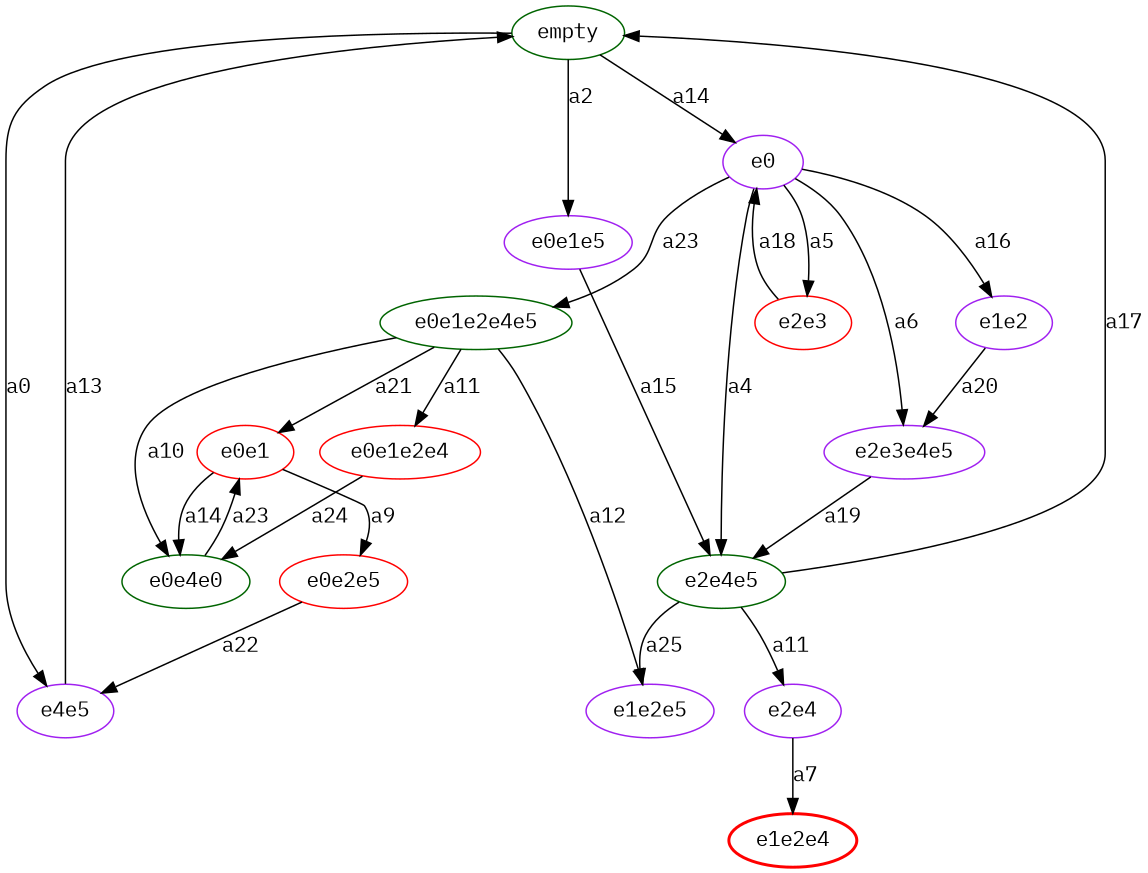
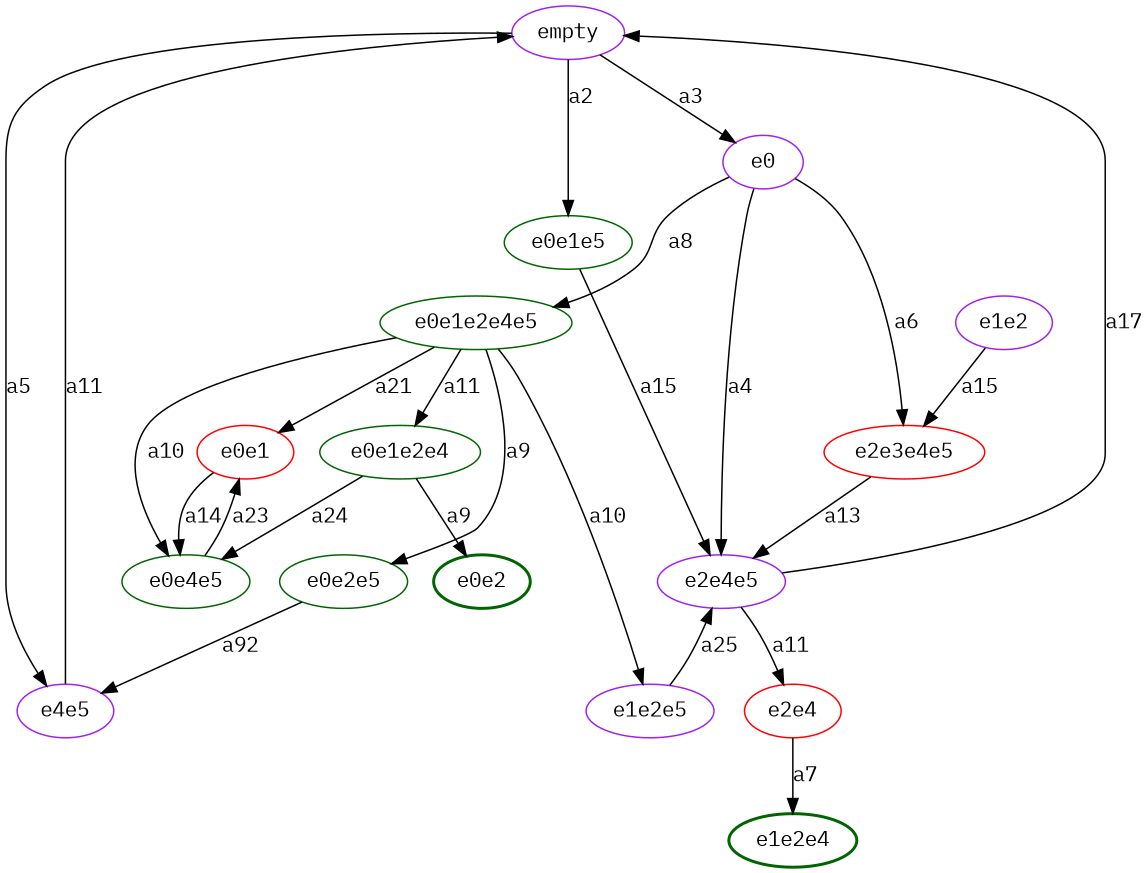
node "empty": color darkgreen -> purple
edge "empty" -> "e0": label "a14" -> "a3"
edge "e0" -> "e1e2": removed, label "a16"
node "e0e1e5": color purple -> darkgreen
edge "e0" -> "e0e1e2e4e5": label "a23" -> "a8"
node "e2e3": removed
edge "empty" -> "e4e5": label "a0" -> "a5"
edge "e4e5" -> "empty": label "a13" -> "a11"
edge "e1e2" -> "e2e3e4e5": label "a20" -> "a15"
node "e0e1e2e4": color red -> darkgreen
node "e2e3e4e5": color purple -> red
edge "e0e1" -> "e0e2e5": now "e0e1e2e4e5" -> "e0e2e5"
edge "e0e1e2e4e5" -> "e1e2e5": label "a12" -> "a10"
edge "e2e3e4e5" -> "e2e4e5": label "a19" -> "a13"
node "e0e4e0": label "e0e4e0" -> "e0e4e5"
node "e0e2e5": color red -> darkgreen
node "e0e2": added
node "e2e4e5": color darkgreen -> purple
edge "e2e4e5" -> "e1e2e5": reversed
edge "e0e2e5" -> "e4e5": label "a22" -> "a92"
node "e2e4": color purple -> red
node "e1e2e4": color red -> darkgreen
